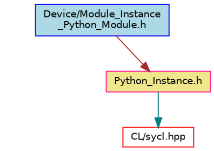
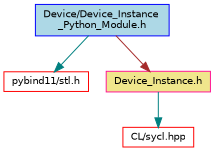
node "Device/Module_Instance _Python_Module.h": label "Device/Module_Instance _Python_Module.h" -> "Device/Device_Instance _Python_Module.h"
node "pybind11/stl.h": added
node "Python_Instance.h": label "Python_Instance.h" -> "Device_Instance.h"
